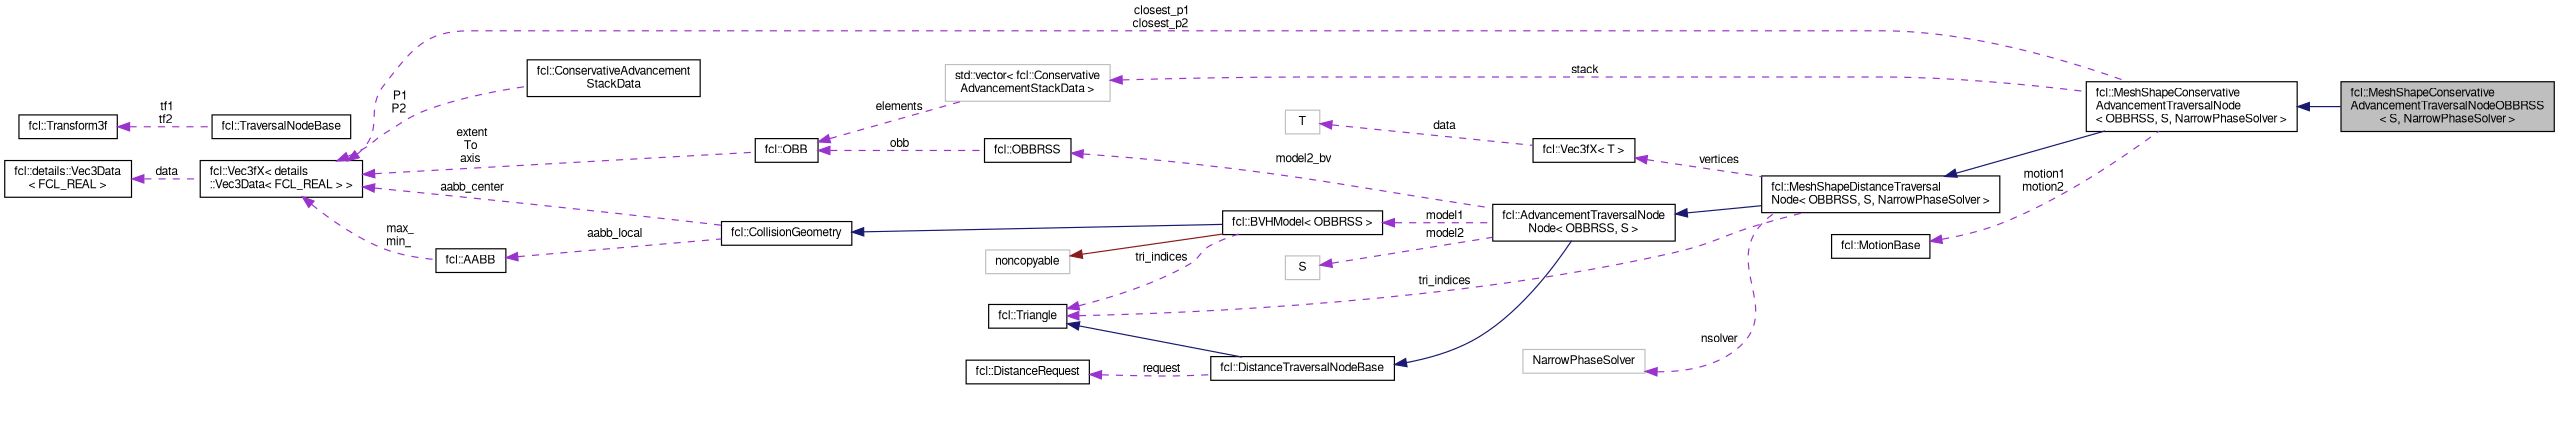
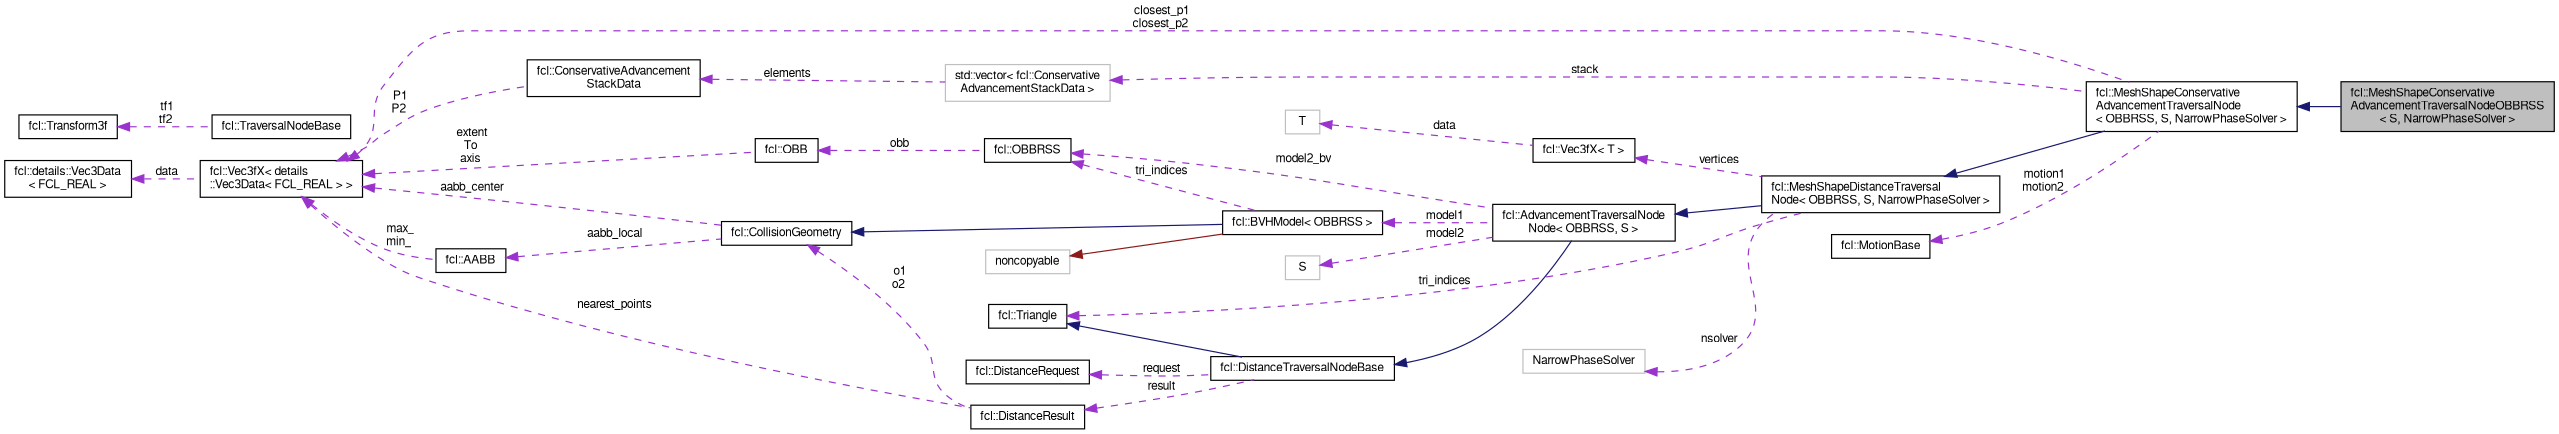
edge "std::vector< fcl::Conservative AdvancementStackData >" -> "fcl::OBB": now "std::vector< fcl::Conservative AdvancementStackData >" -> "fcl::ConservativeAdvancement StackData"
edge "fcl::BVHModel< OBBRSS >" -> "fcl::Triangle": now "fcl::BVHModel< OBBRSS >" -> "fcl::OBBRSS"
node "fcl::DistanceResult": added
